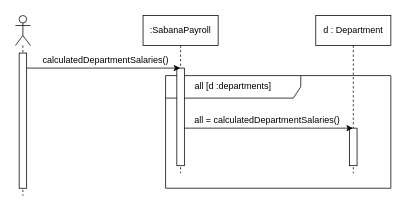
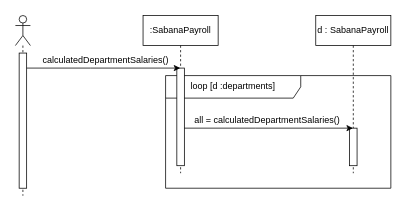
node "d : Department": label "d : Department" -> "d : SabanaPayroll"
node "all [d :departments]": label "all [d :departments]" -> "loop [d :departments]"
